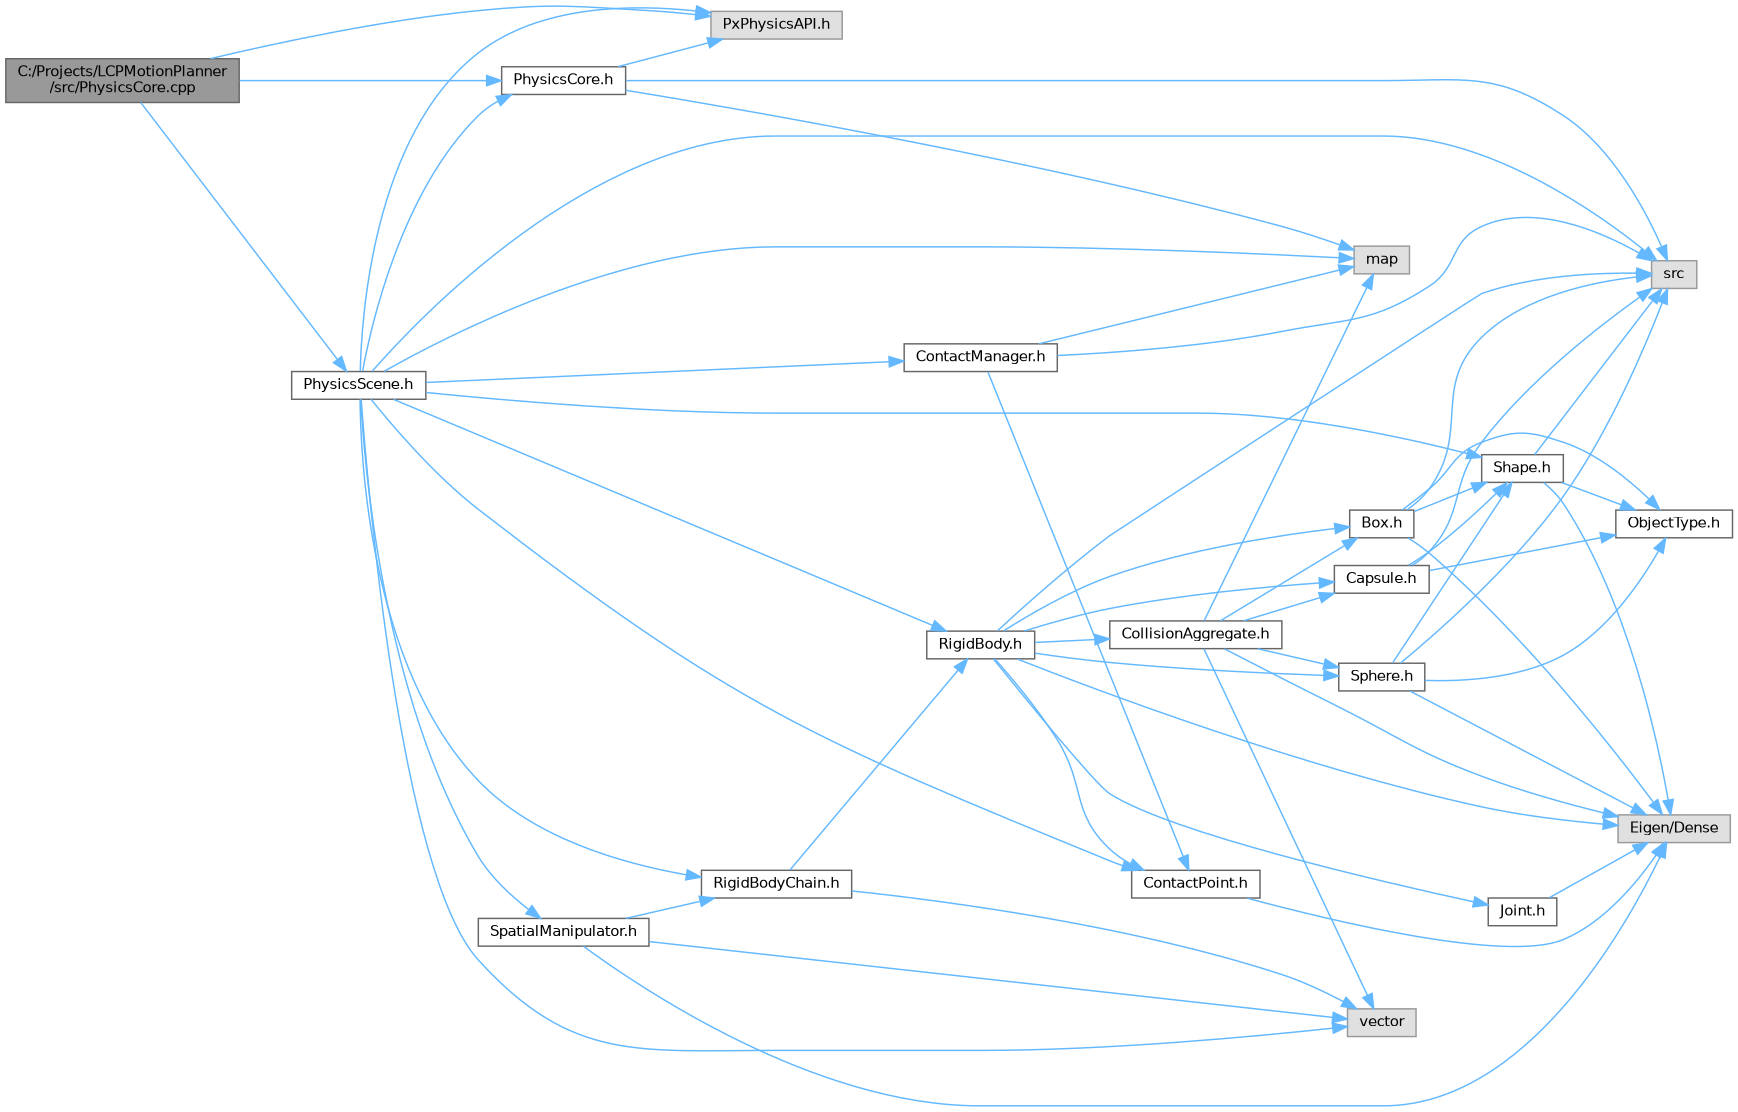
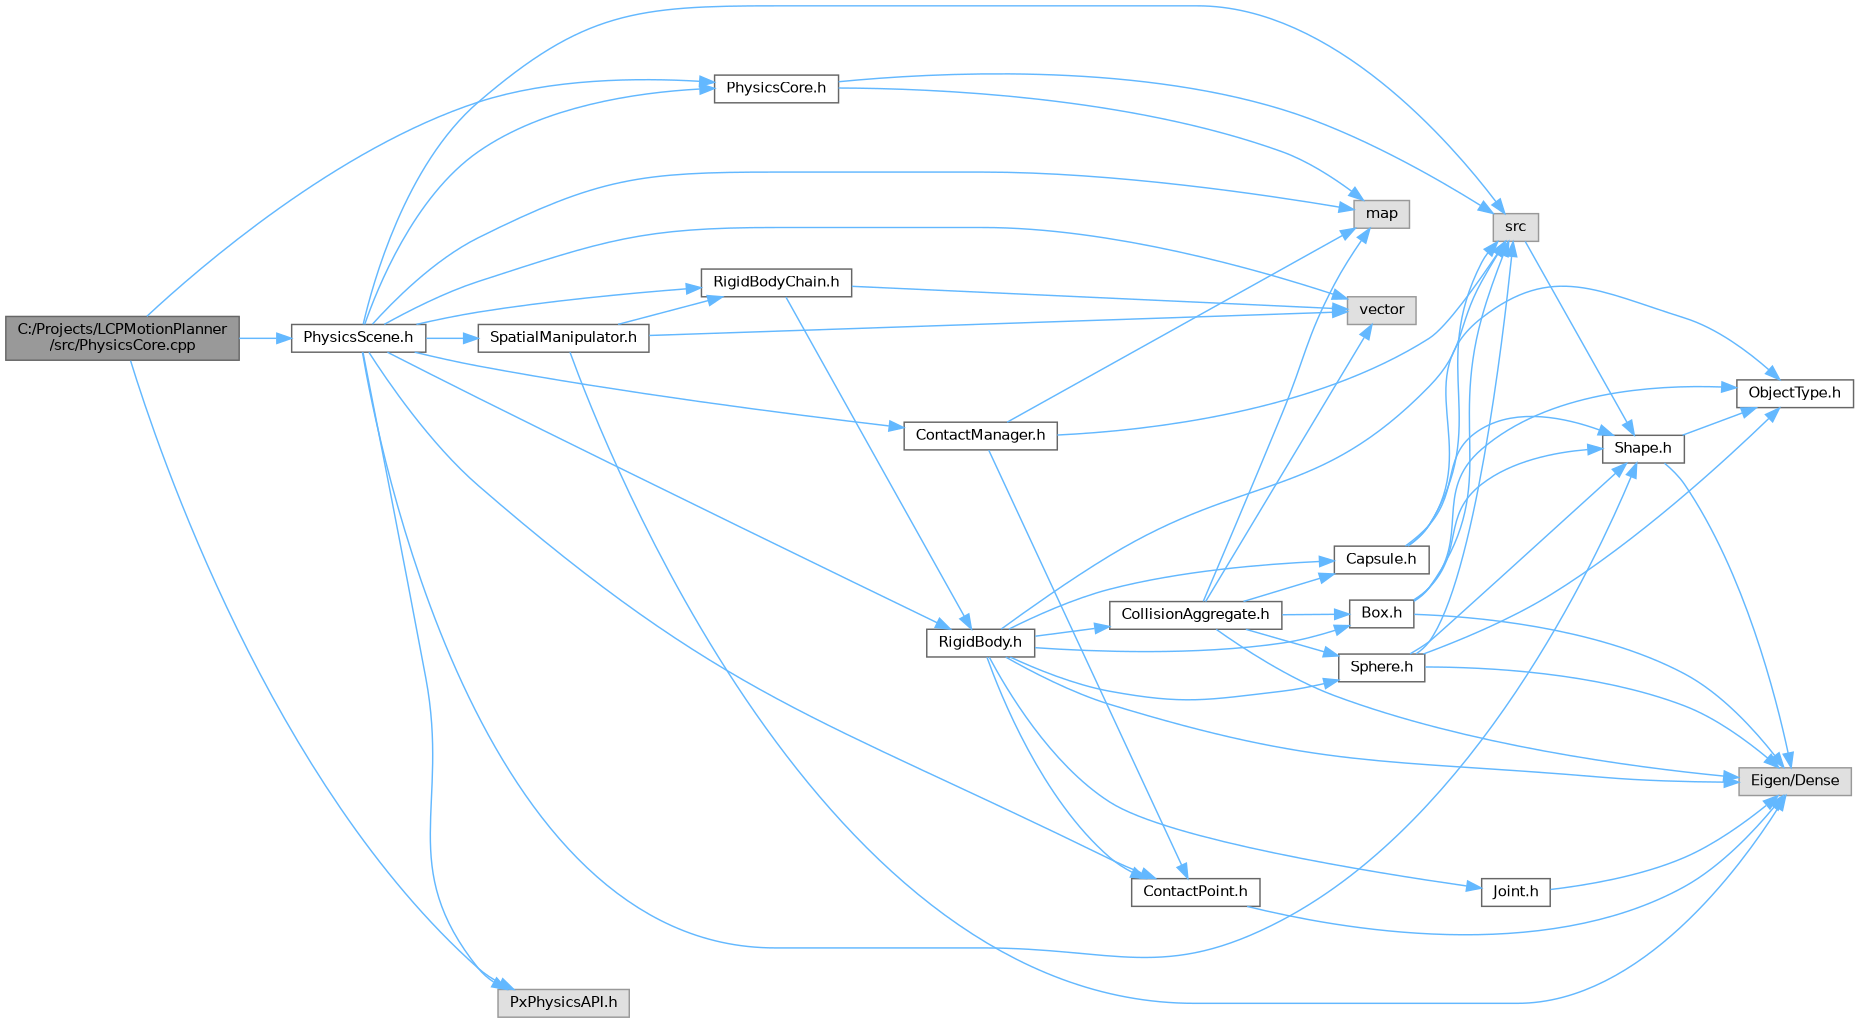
edge "PhysicsCore.h" -> "PxPhysicsAPI.h": removed
edge "Shape.h" -> "src": reversed
